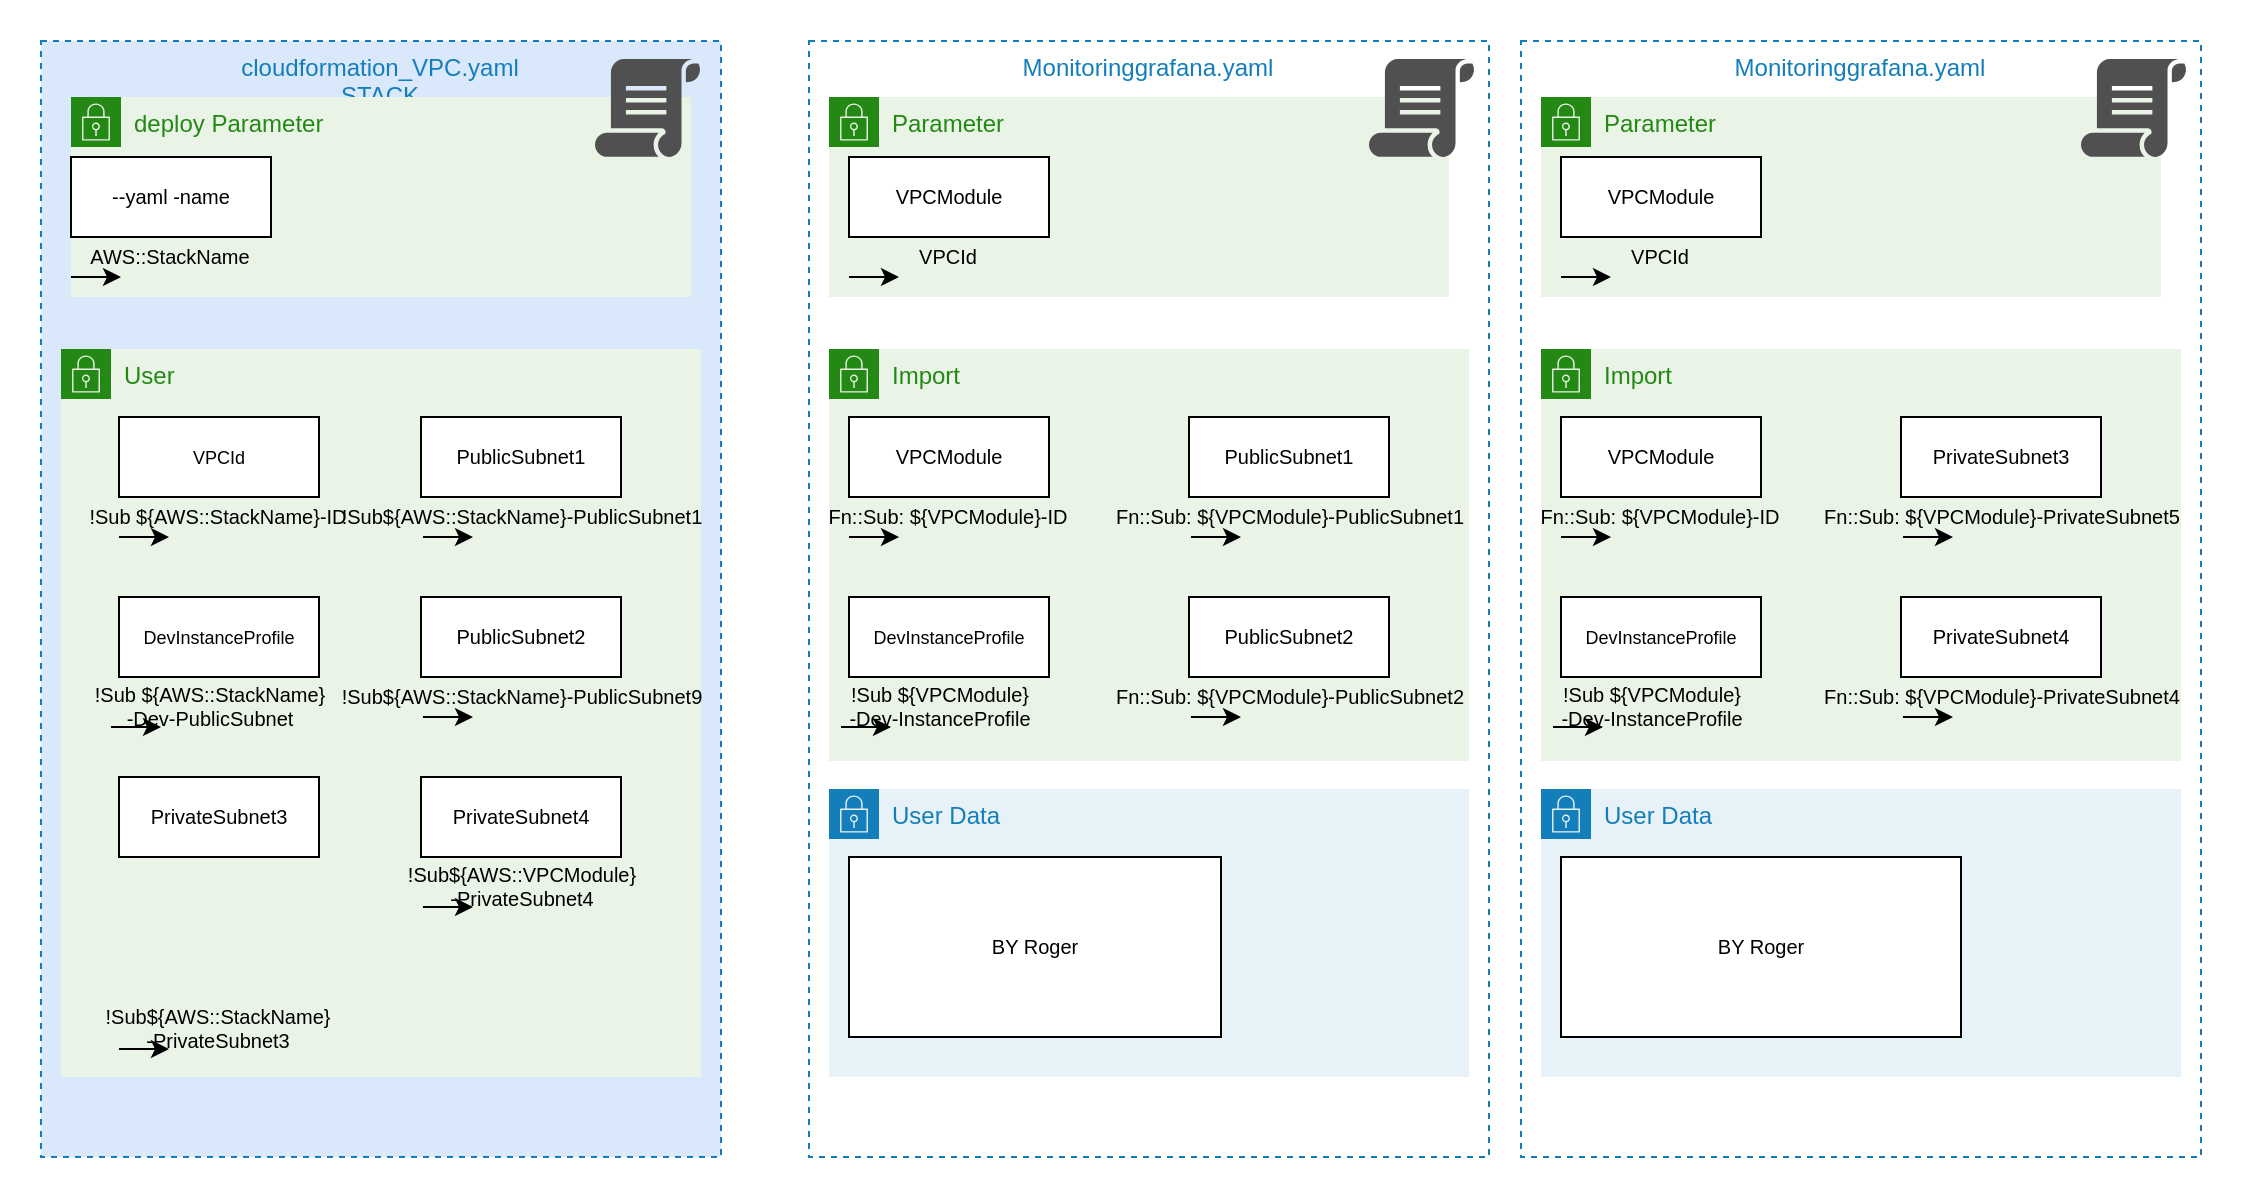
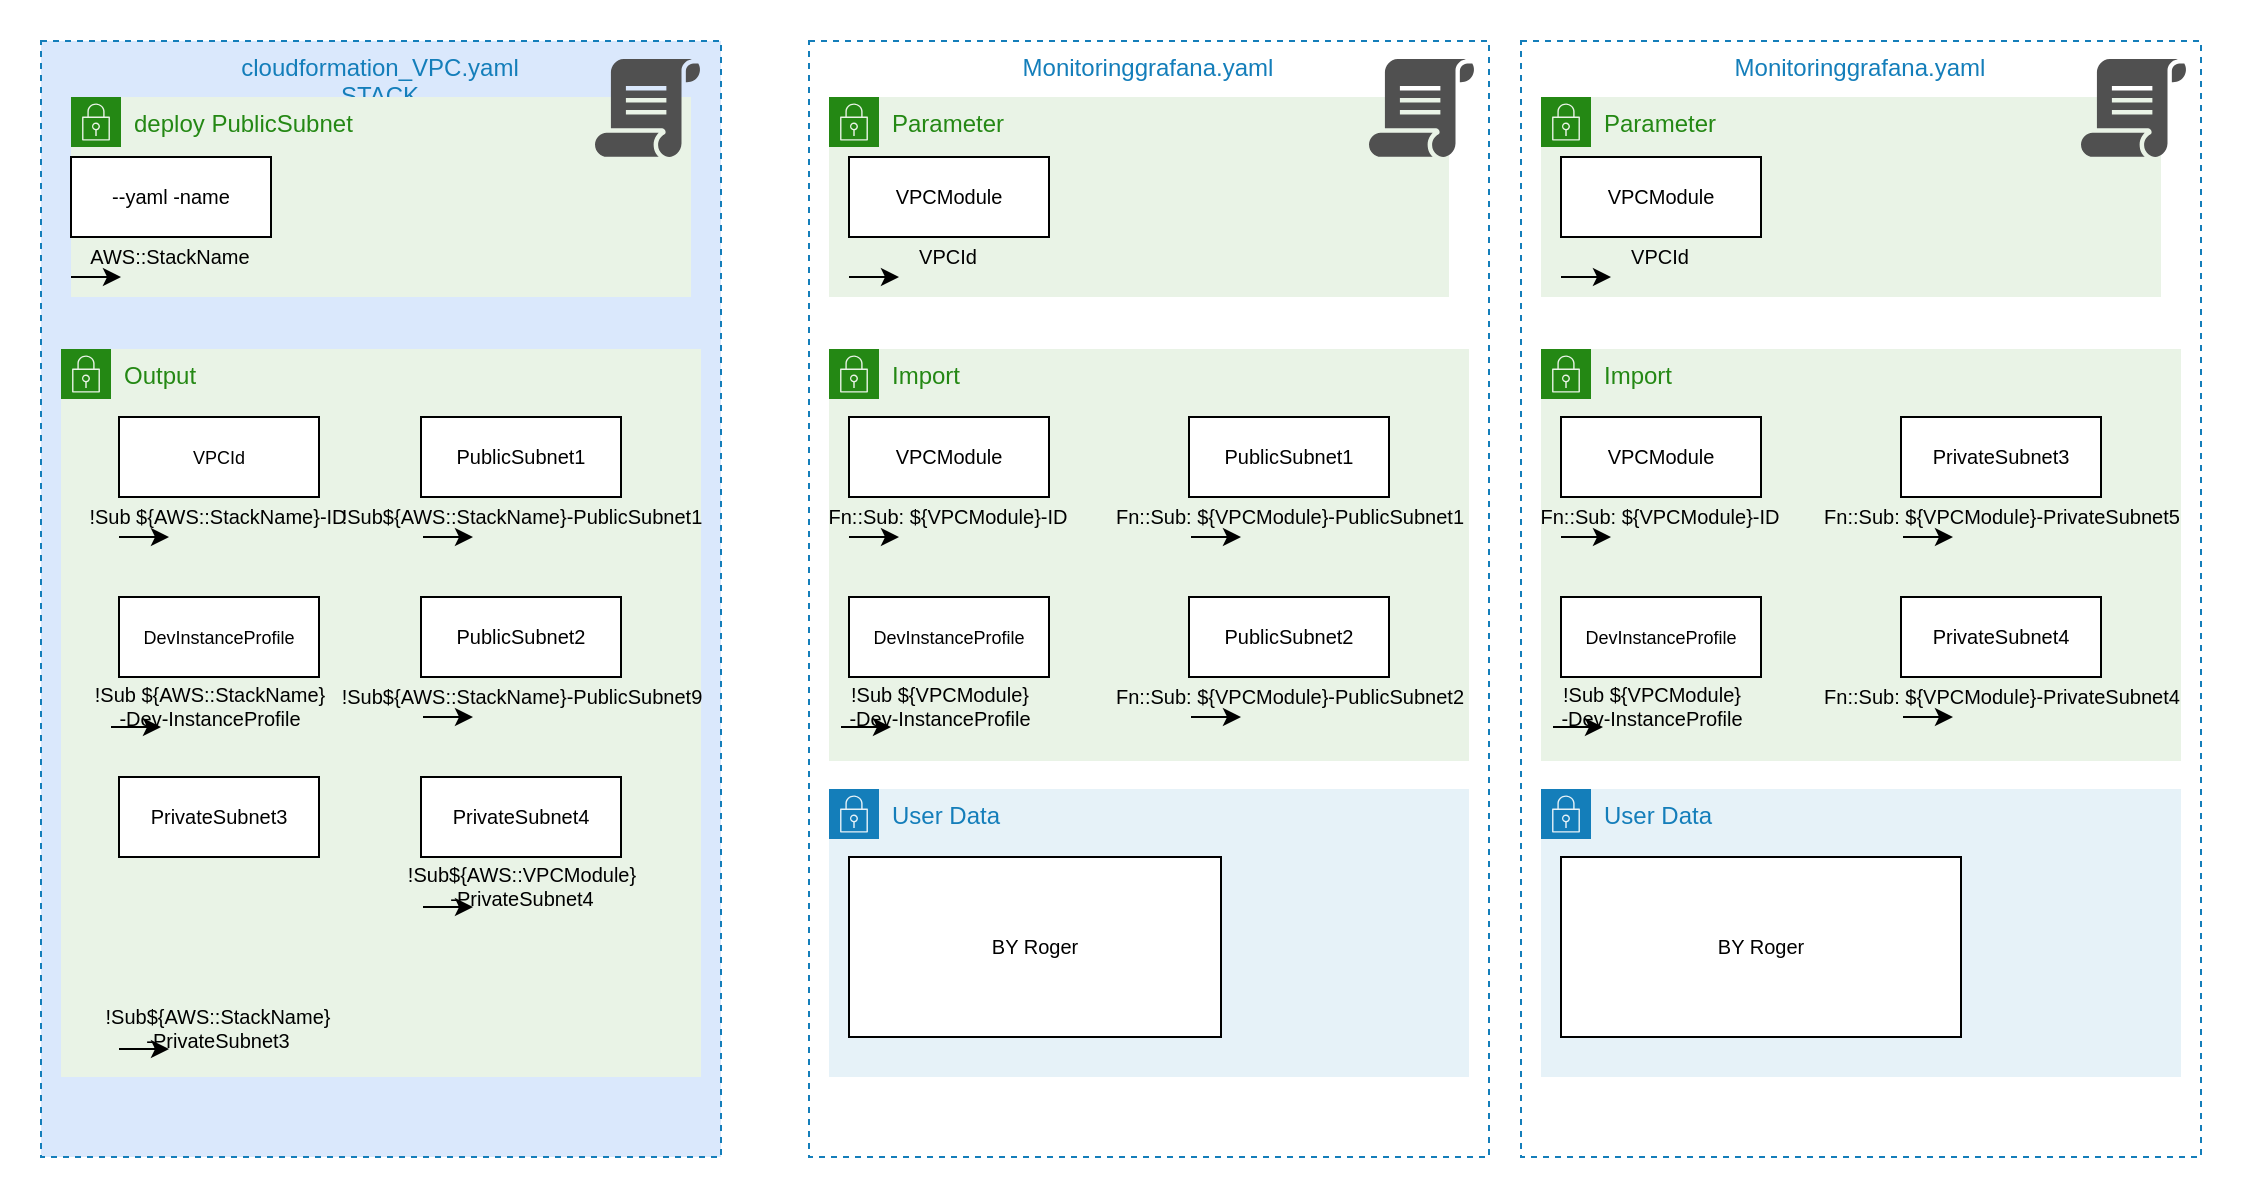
node "deploy Parameter": label "deploy Parameter" -> "deploy PublicSubnet"
node "User": label "User" -> "Output"
node "!Sub ${AWS::StackName} -Dev-PublicSubnet": label "!Sub ${AWS::StackName} -Dev-PublicSubnet" -> "!Sub ${AWS::StackName} -Dev-InstanceProfile"
